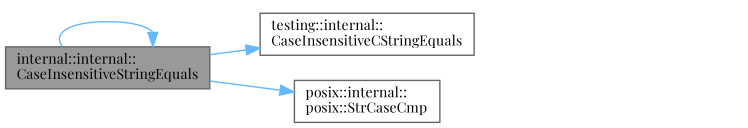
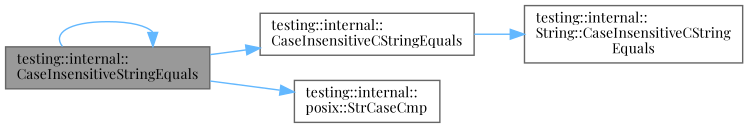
node "testing::internal:: String::CaseInsensitiveCString Equals": added
node "internal::internal:: CaseInsensitiveStringEquals": label "internal::internal:: CaseInsensitiveStringEquals" -> "testing::internal:: CaseInsensitiveStringEquals"
node "posix::internal:: posix::StrCaseCmp": label "posix::internal:: posix::StrCaseCmp" -> "testing::internal:: posix::StrCaseCmp"
